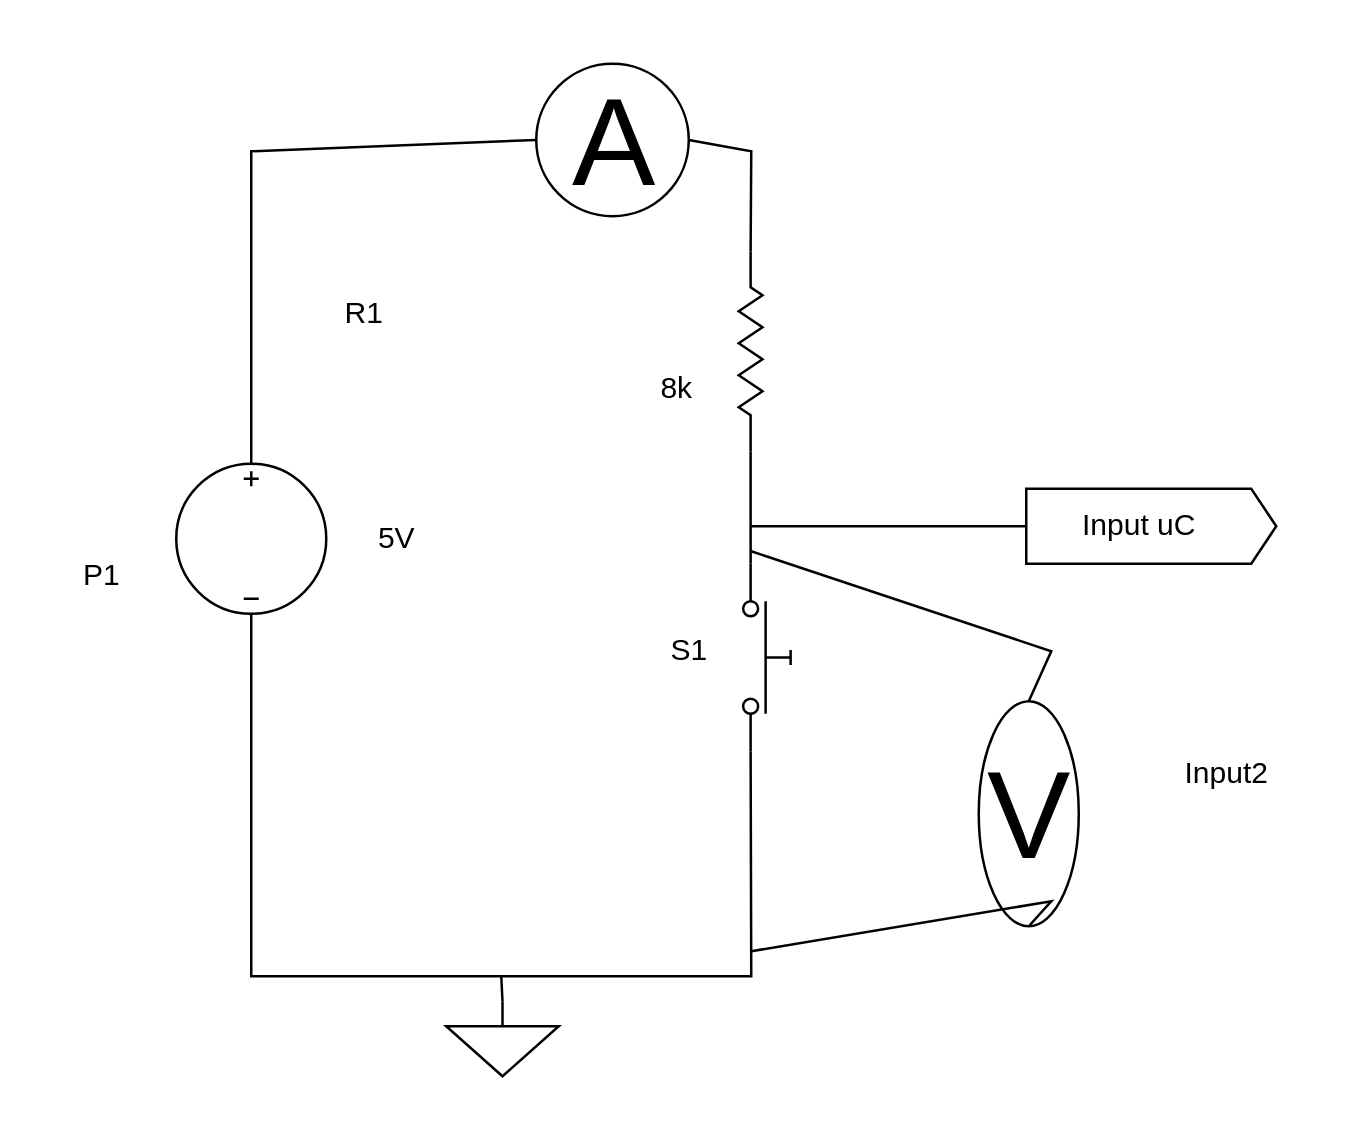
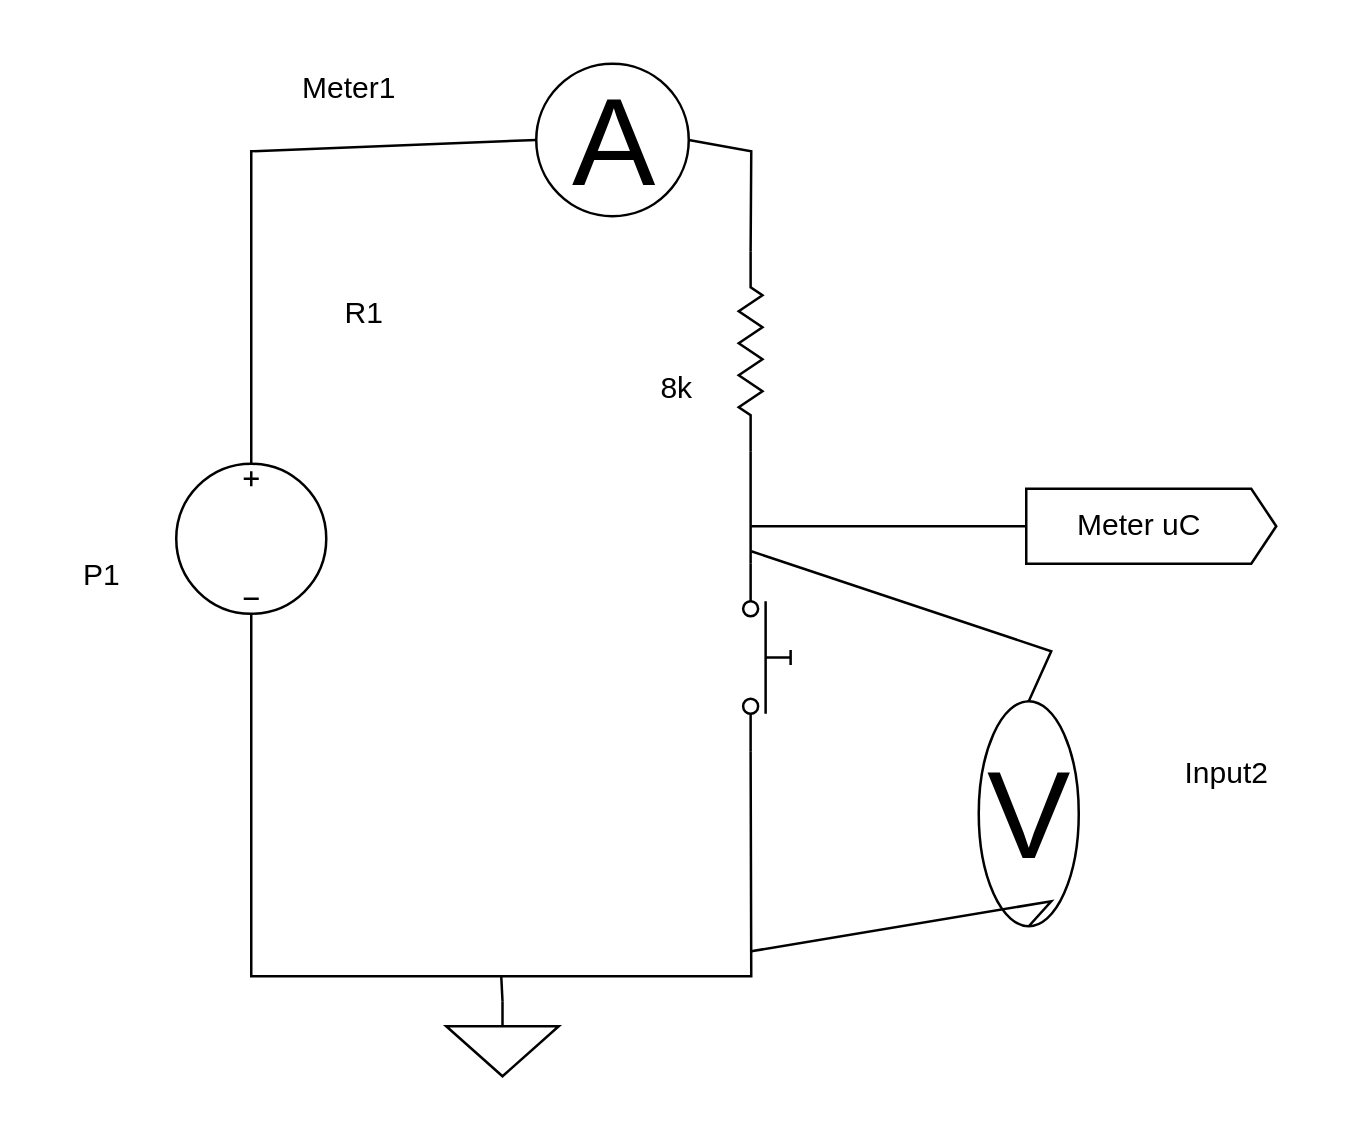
node "Meter1": added
node "Input uC": label "Input uC" -> "Meter uC"
node "5V": removed
node "S1": removed
